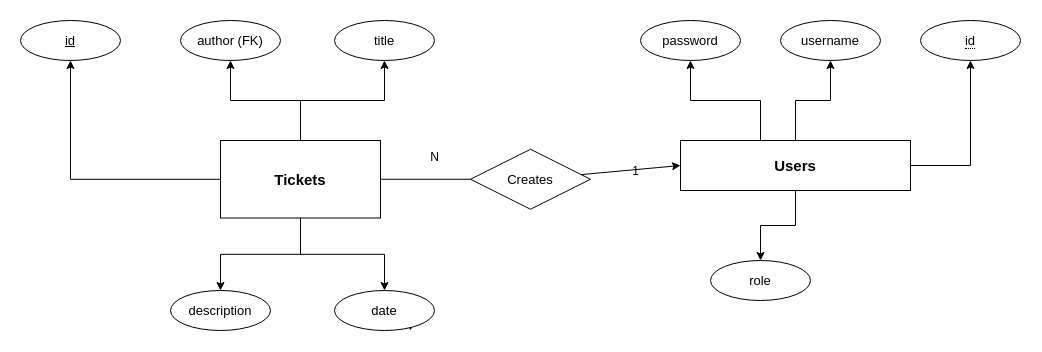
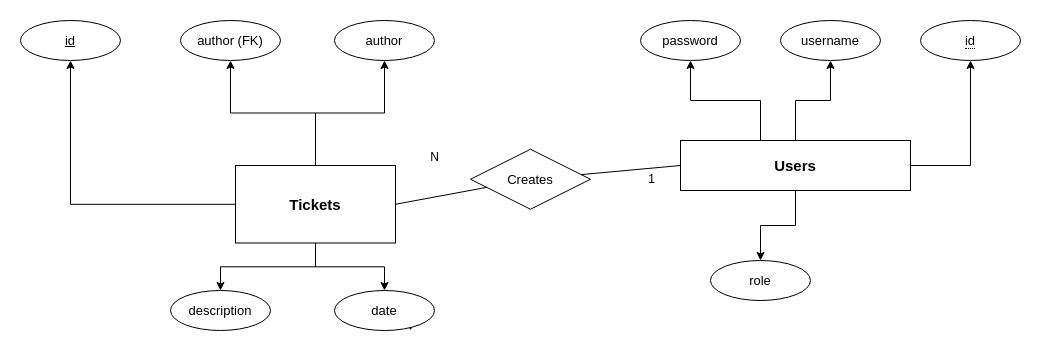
node "title": label "title" -> "author"
edge "Creates" -> "Users": arrowhead classic -> none
node "Tickets": moved (301, 179) -> (316, 204)
